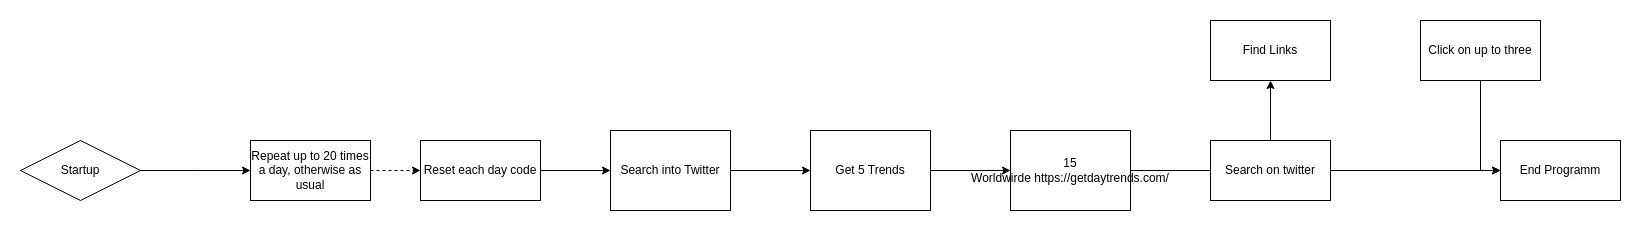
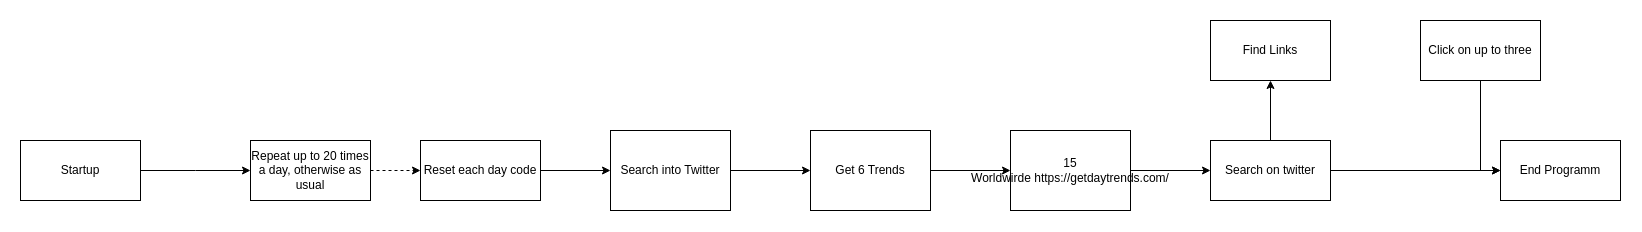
node "Startup": shape diamond -> rectangle
node "Get 5 Trends": label "Get 5 Trends" -> "Get 6 Trends"
edge "15 Worldwirde https://getdaytrends.com/" -- "Search on twitter": arrowhead none -> classic
